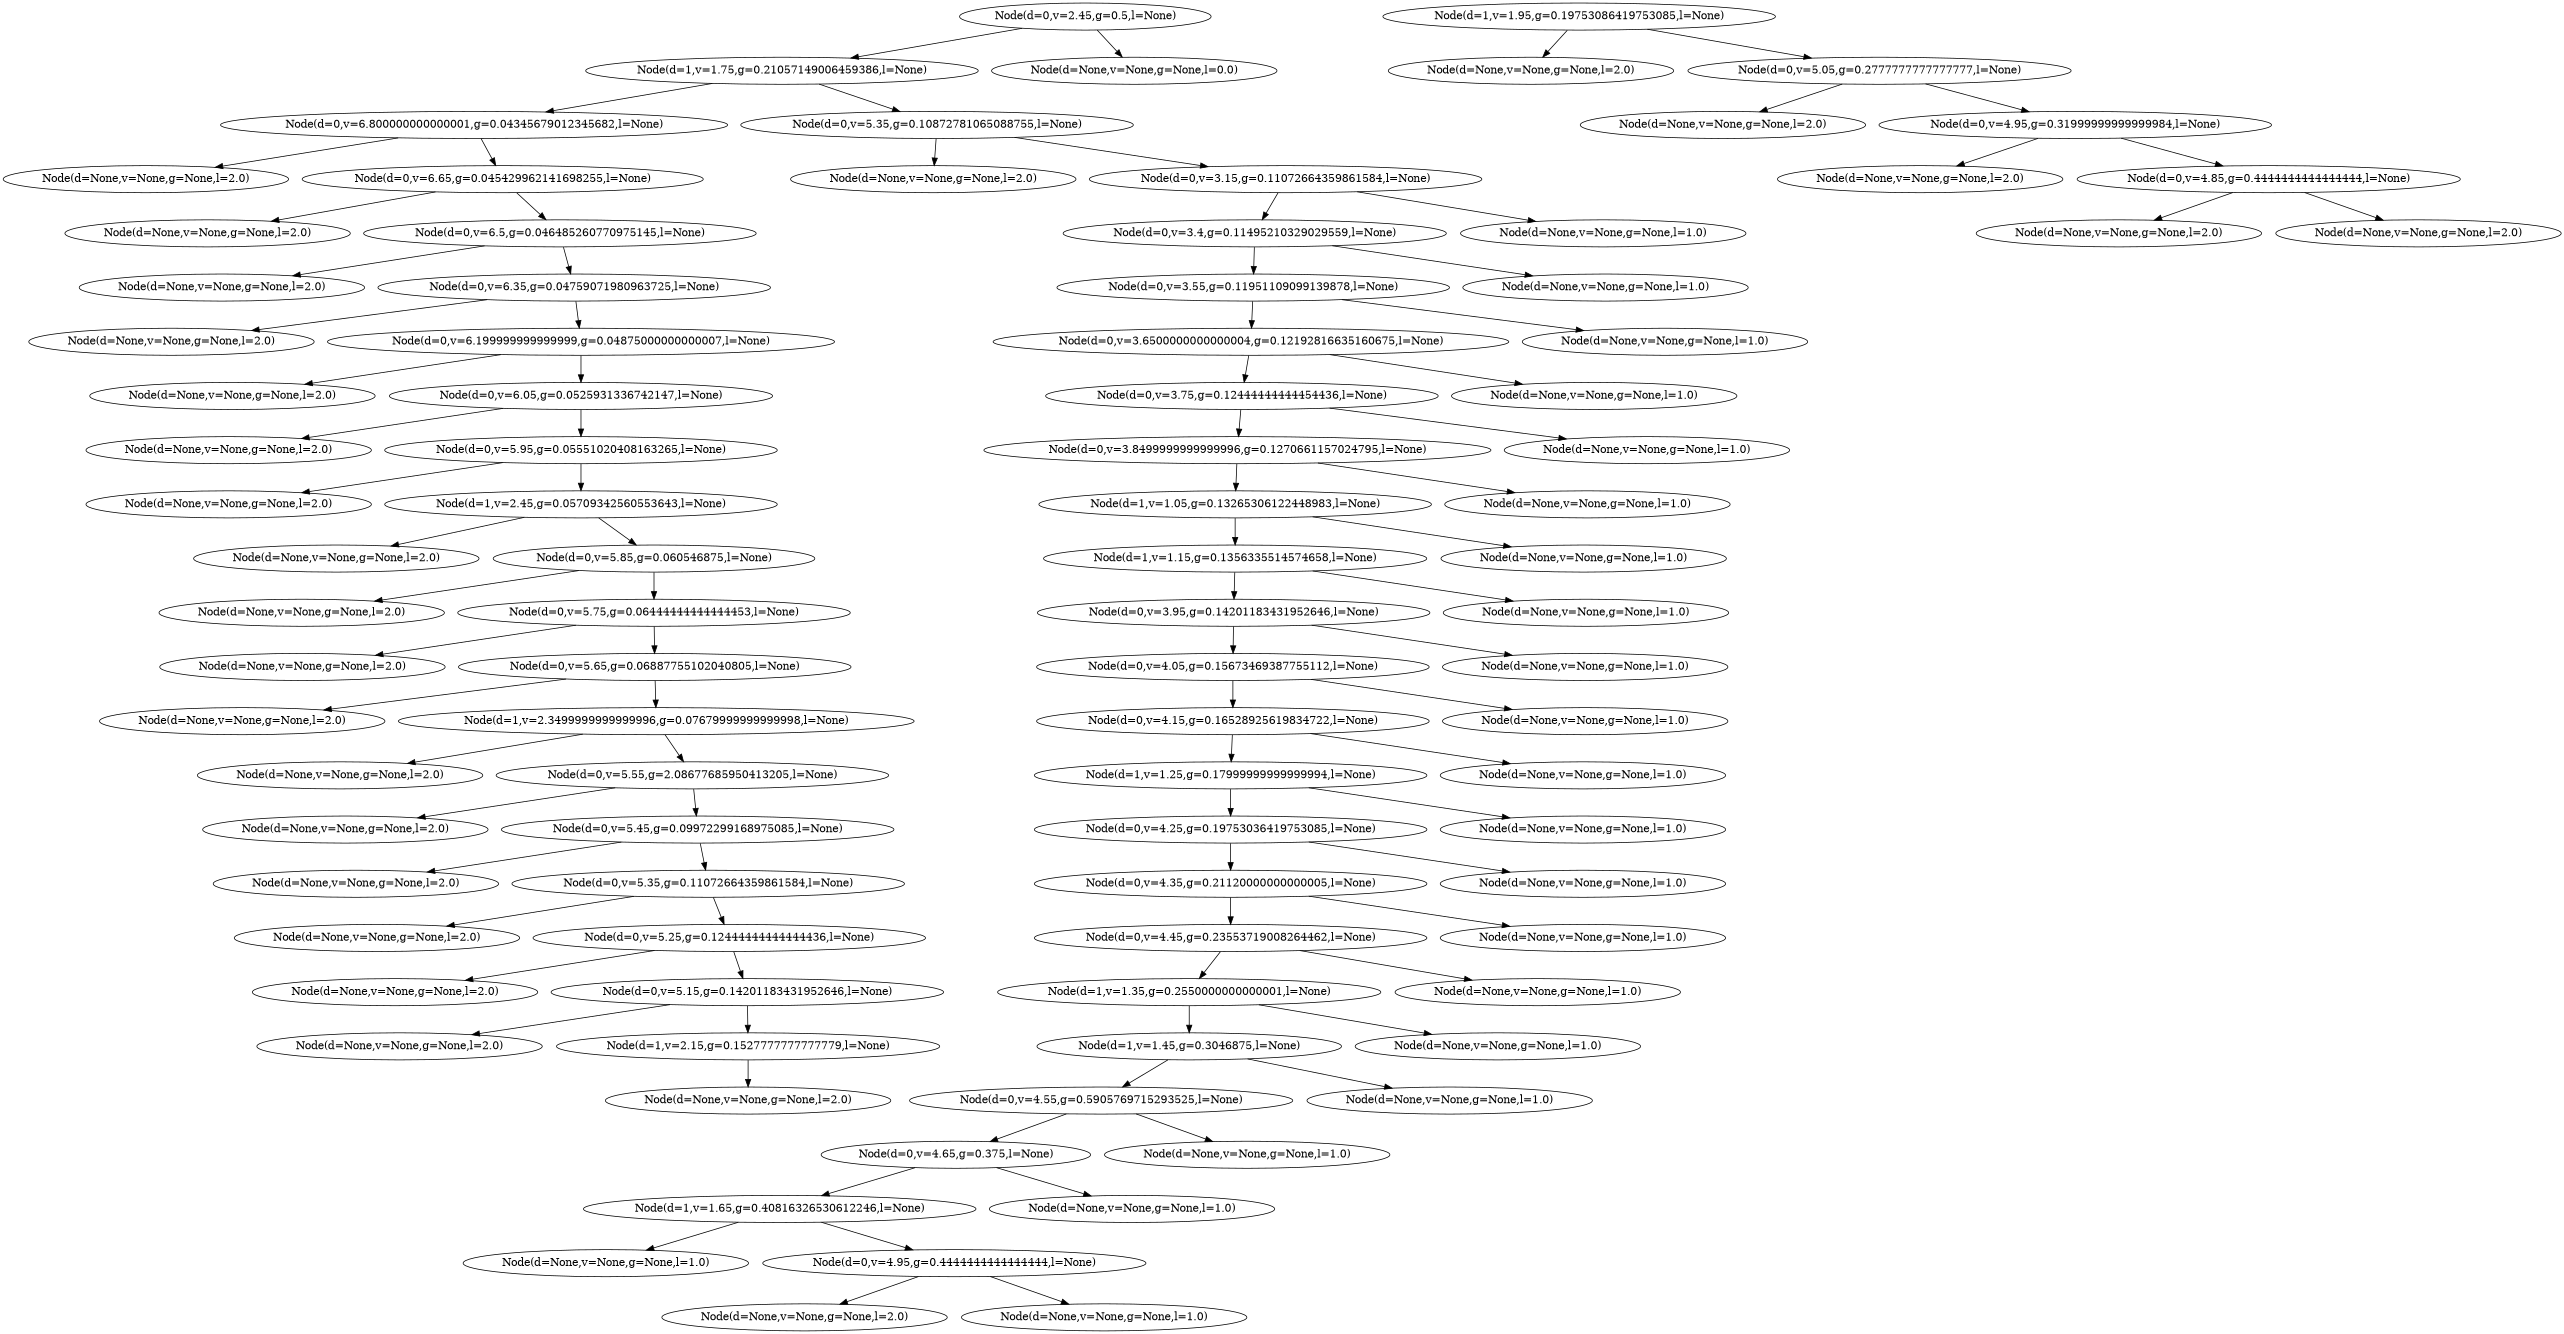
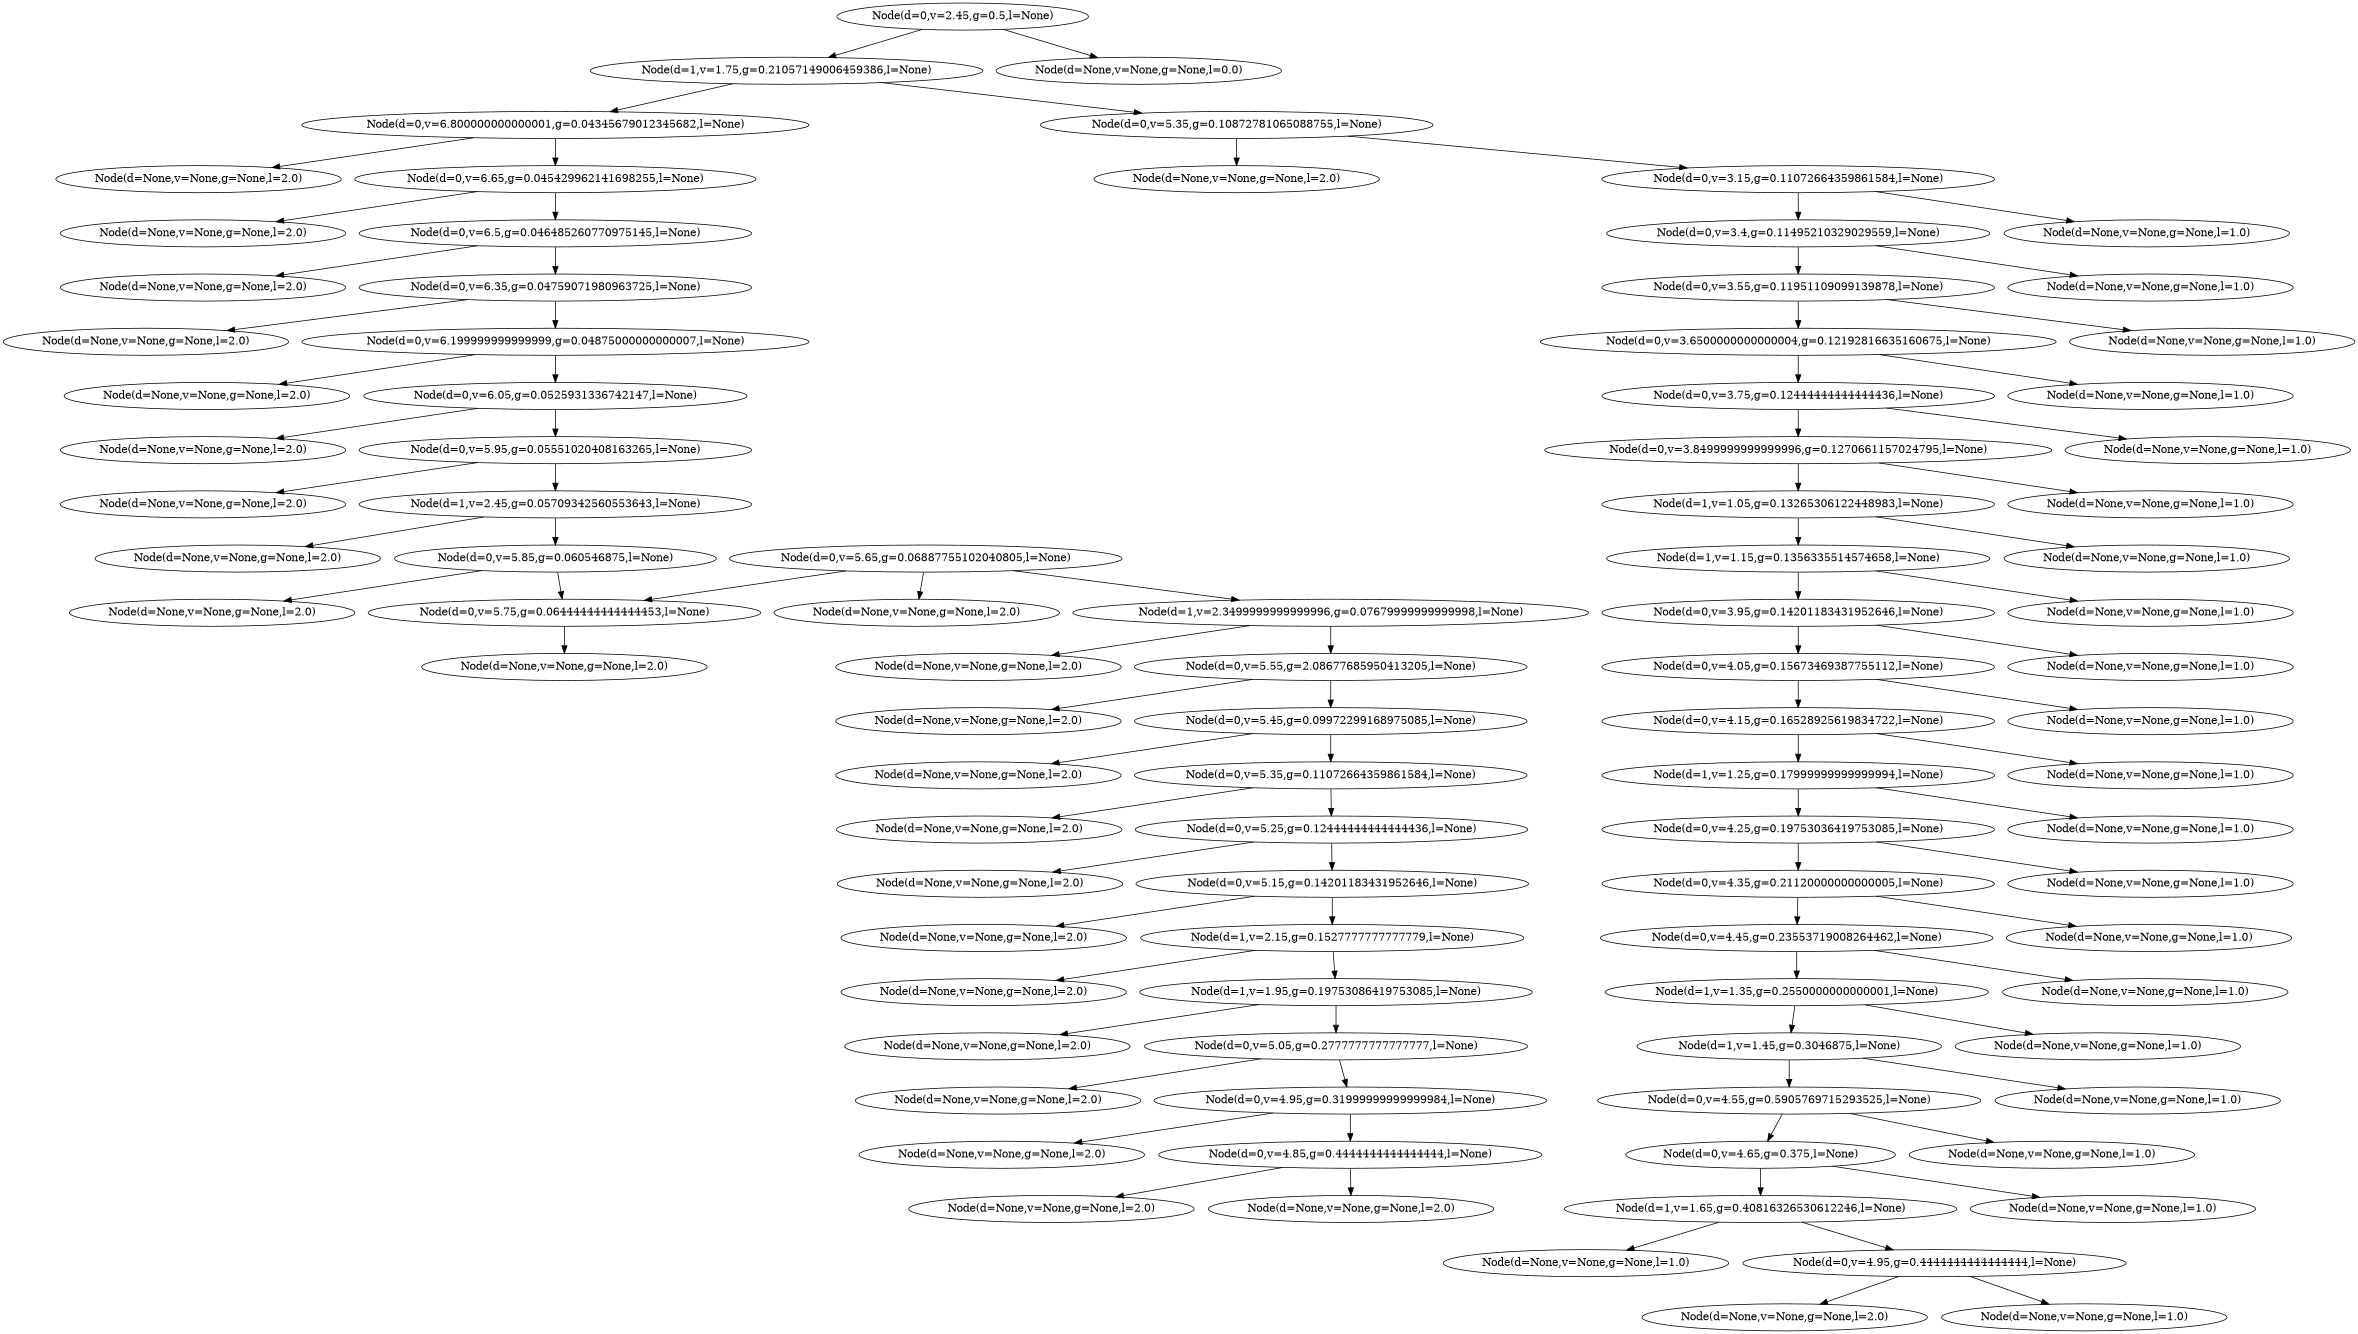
node "Node(d=0,v=3.75,g=0.12444444444454436,l=None)": label "Node(d=0,v=3.75,g=0.12444444444454436,l=None)" -> "Node(d=0,v=3.75,g=0.12444444444444436,l=None)"
edge "Node(d=0,v=5.75,g=0.06444444444444453,l=None)" -> "Node(d=0,v=5.65,g=0.06887755102040805,l=None)": reversed
edge "Node(d=1,v=2.15,g=0.1527777777777779,l=None)" -> "Node(d=1,v=1.95,g=0.19753086419753085,l=None)": added
